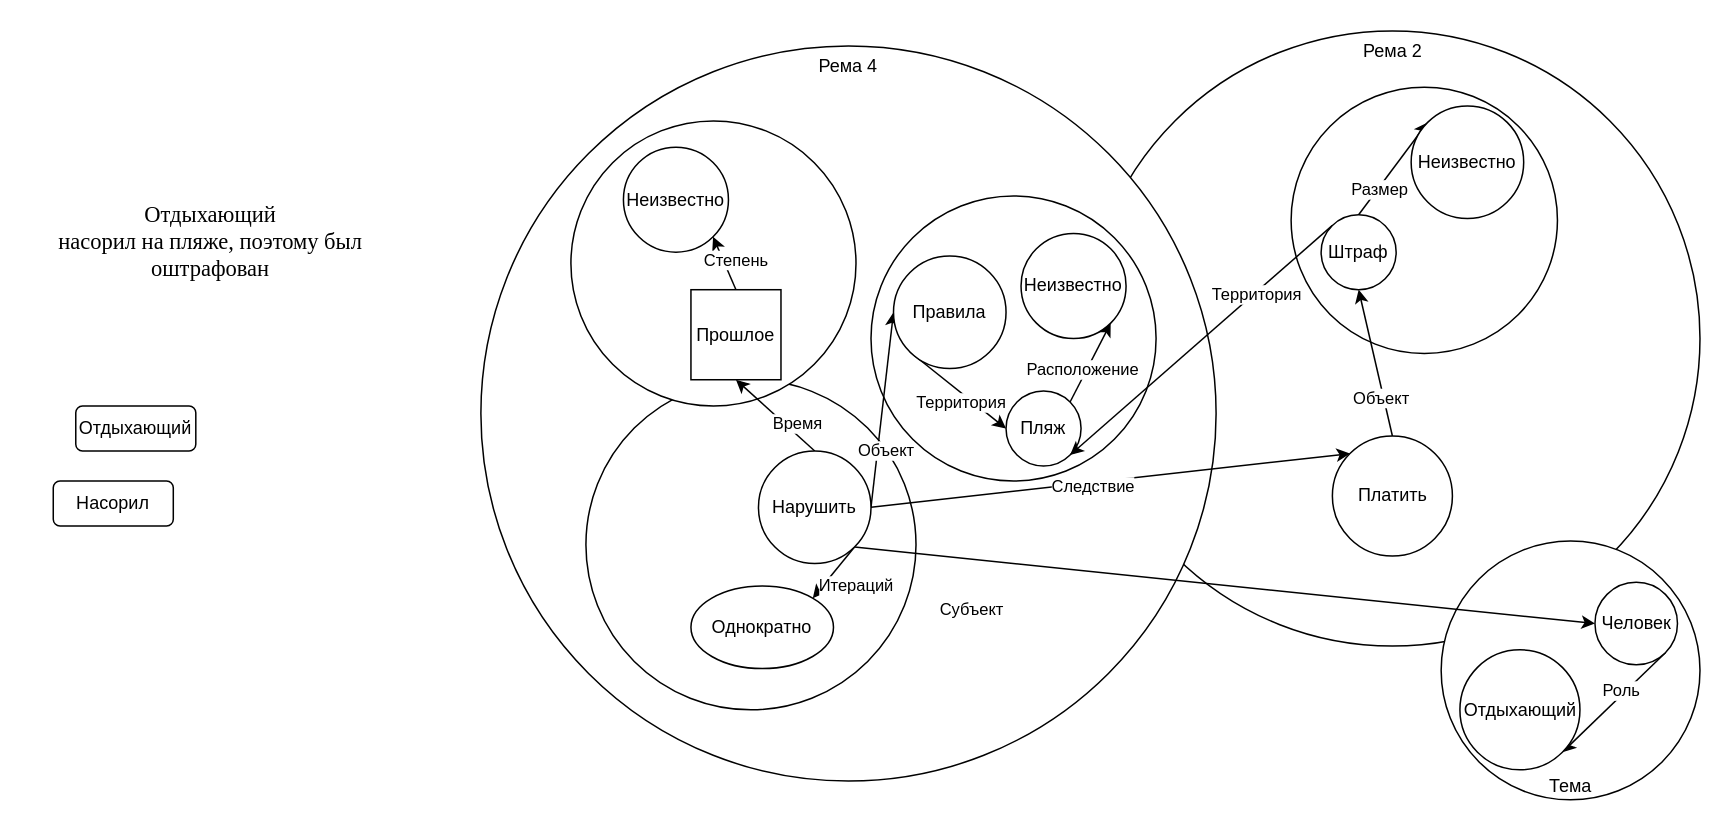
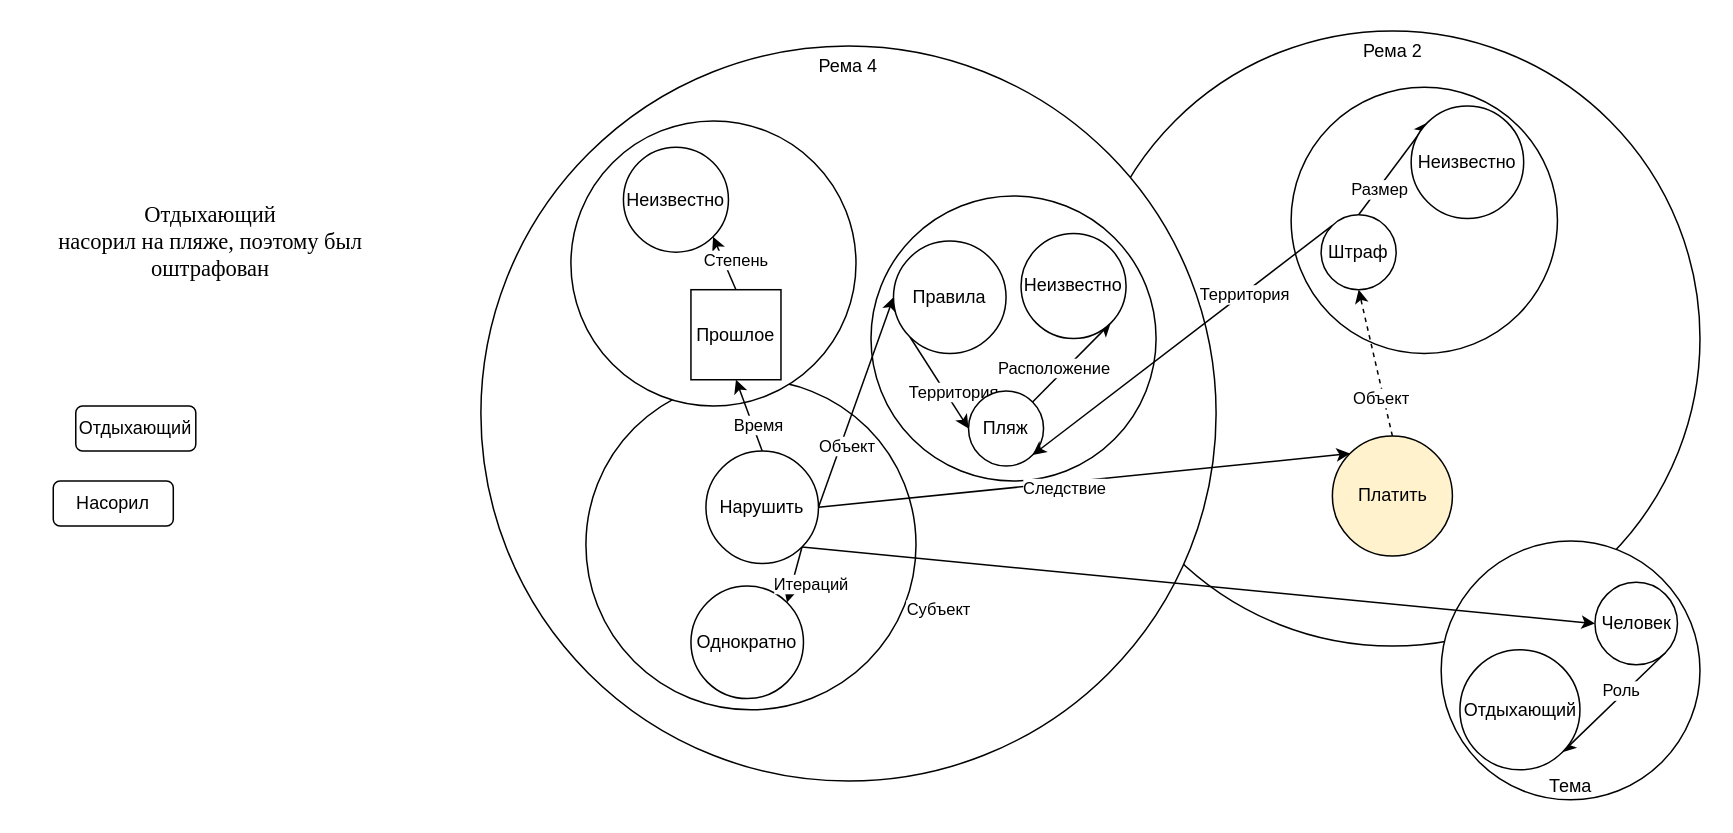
node "Правила": moved (950, 312) -> (950, 297)
edge "Платить" -> "Штраф": style solid -> dashed
node "Пляж": moved (1043, 428) -> (1006, 428)
node "Платить": fillcolor #ffffff -> #fff2cc
node "Нарушить": moved (815, 507) -> (762, 507)
node "Однократно": size 143x83 -> 113x113
